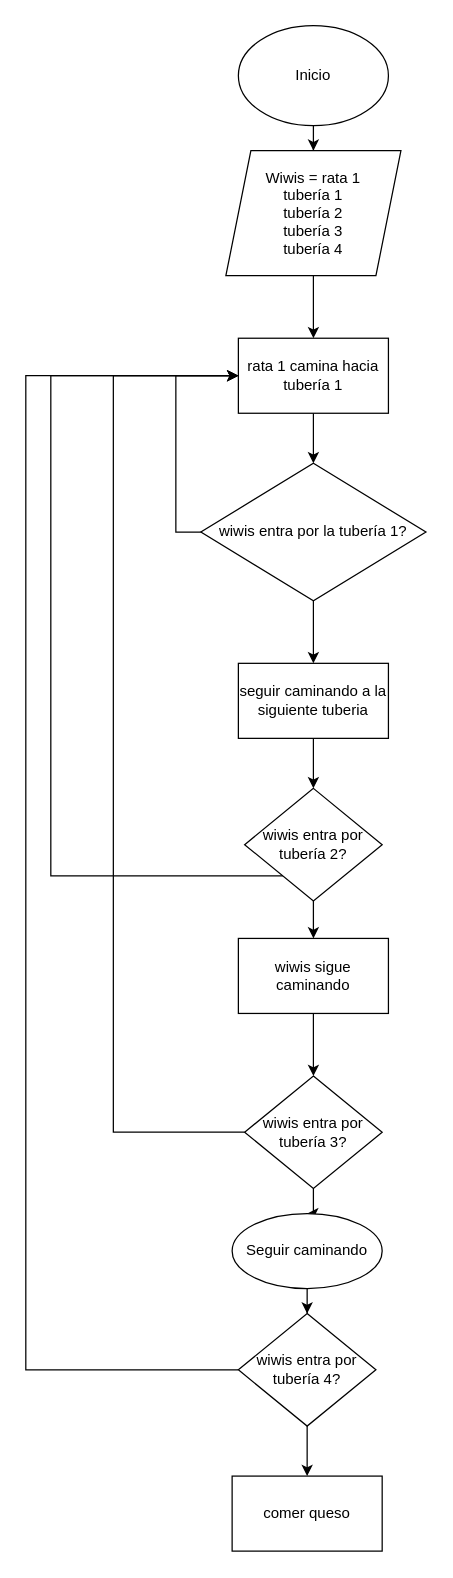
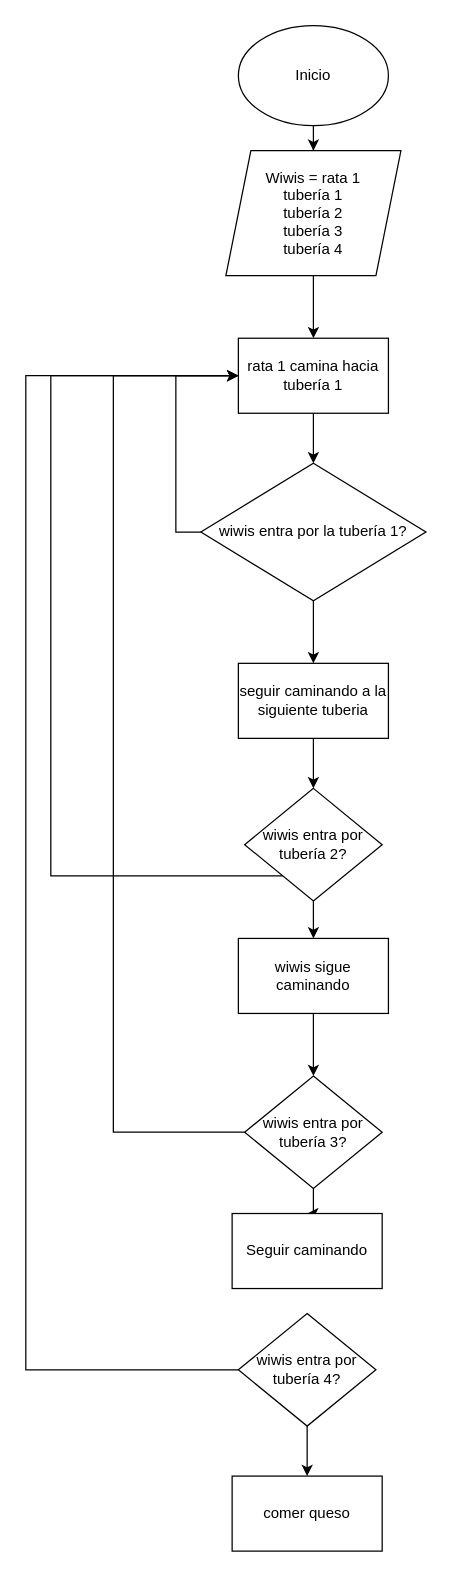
node "Seguir caminando": shape ellipse -> rectangle
edge "Seguir caminando" -> "wiwis entra por tubería 4?": removed
